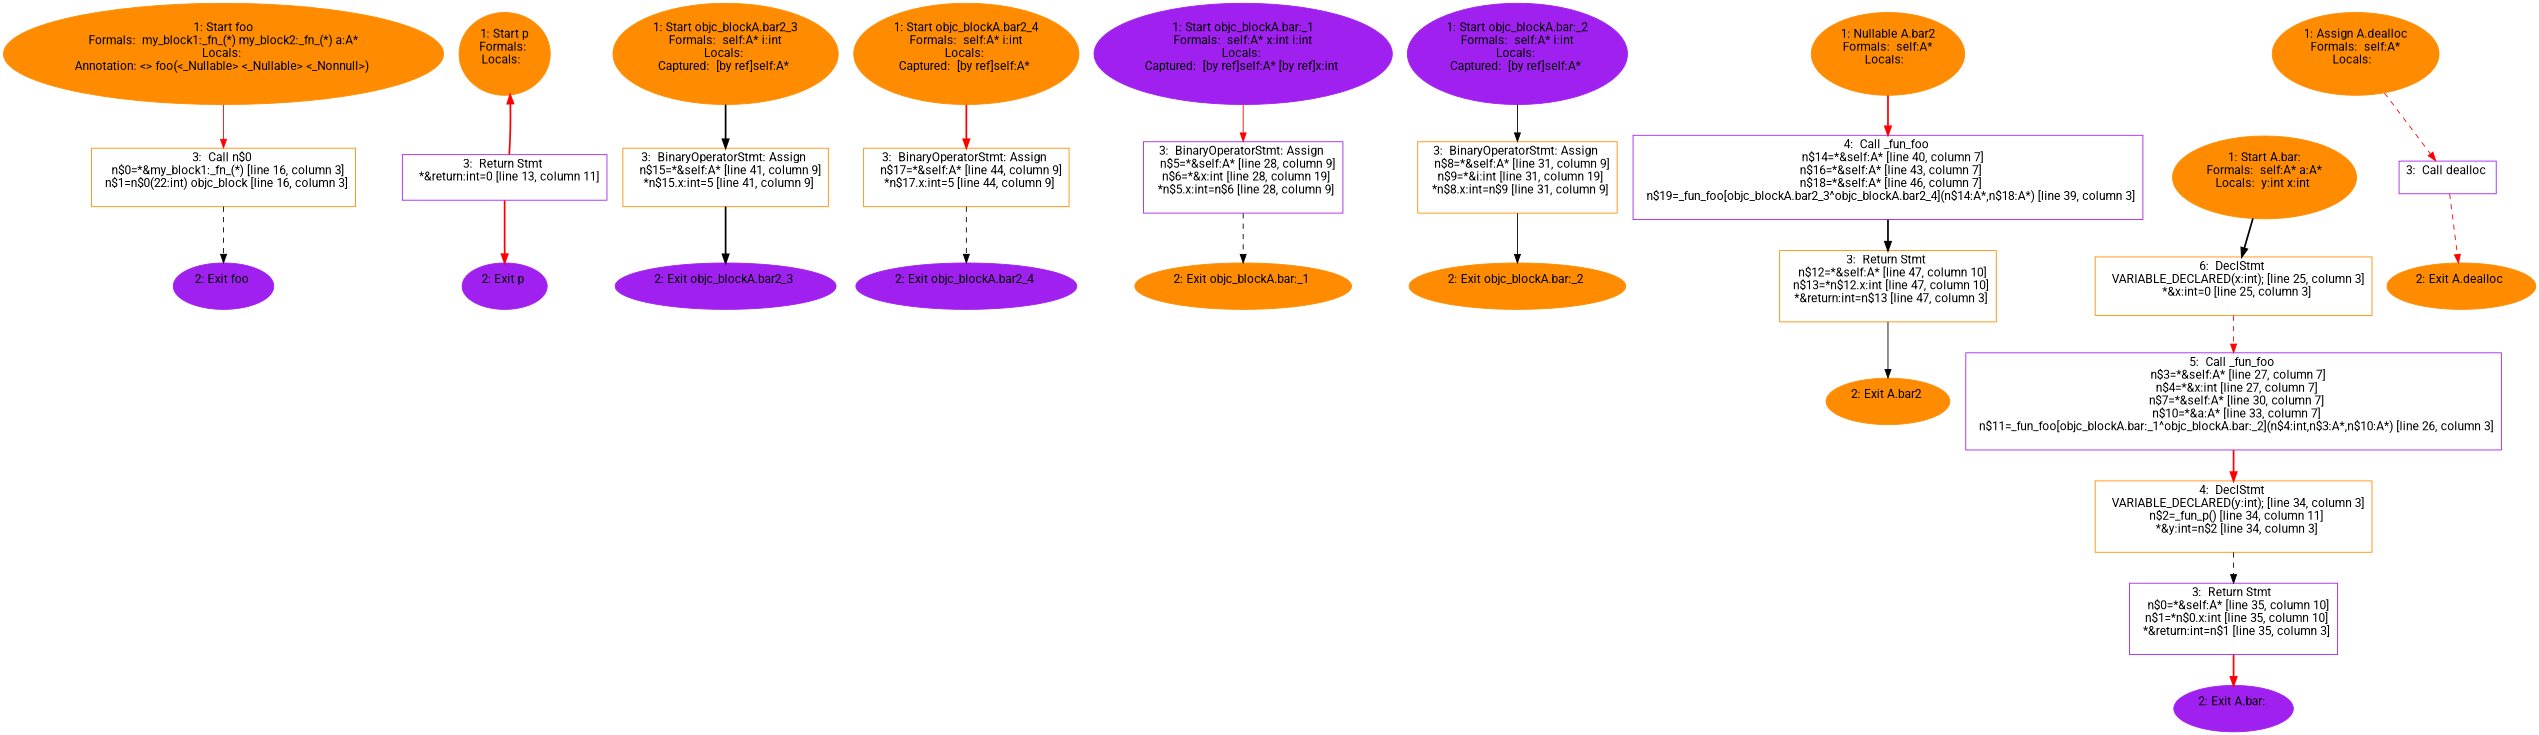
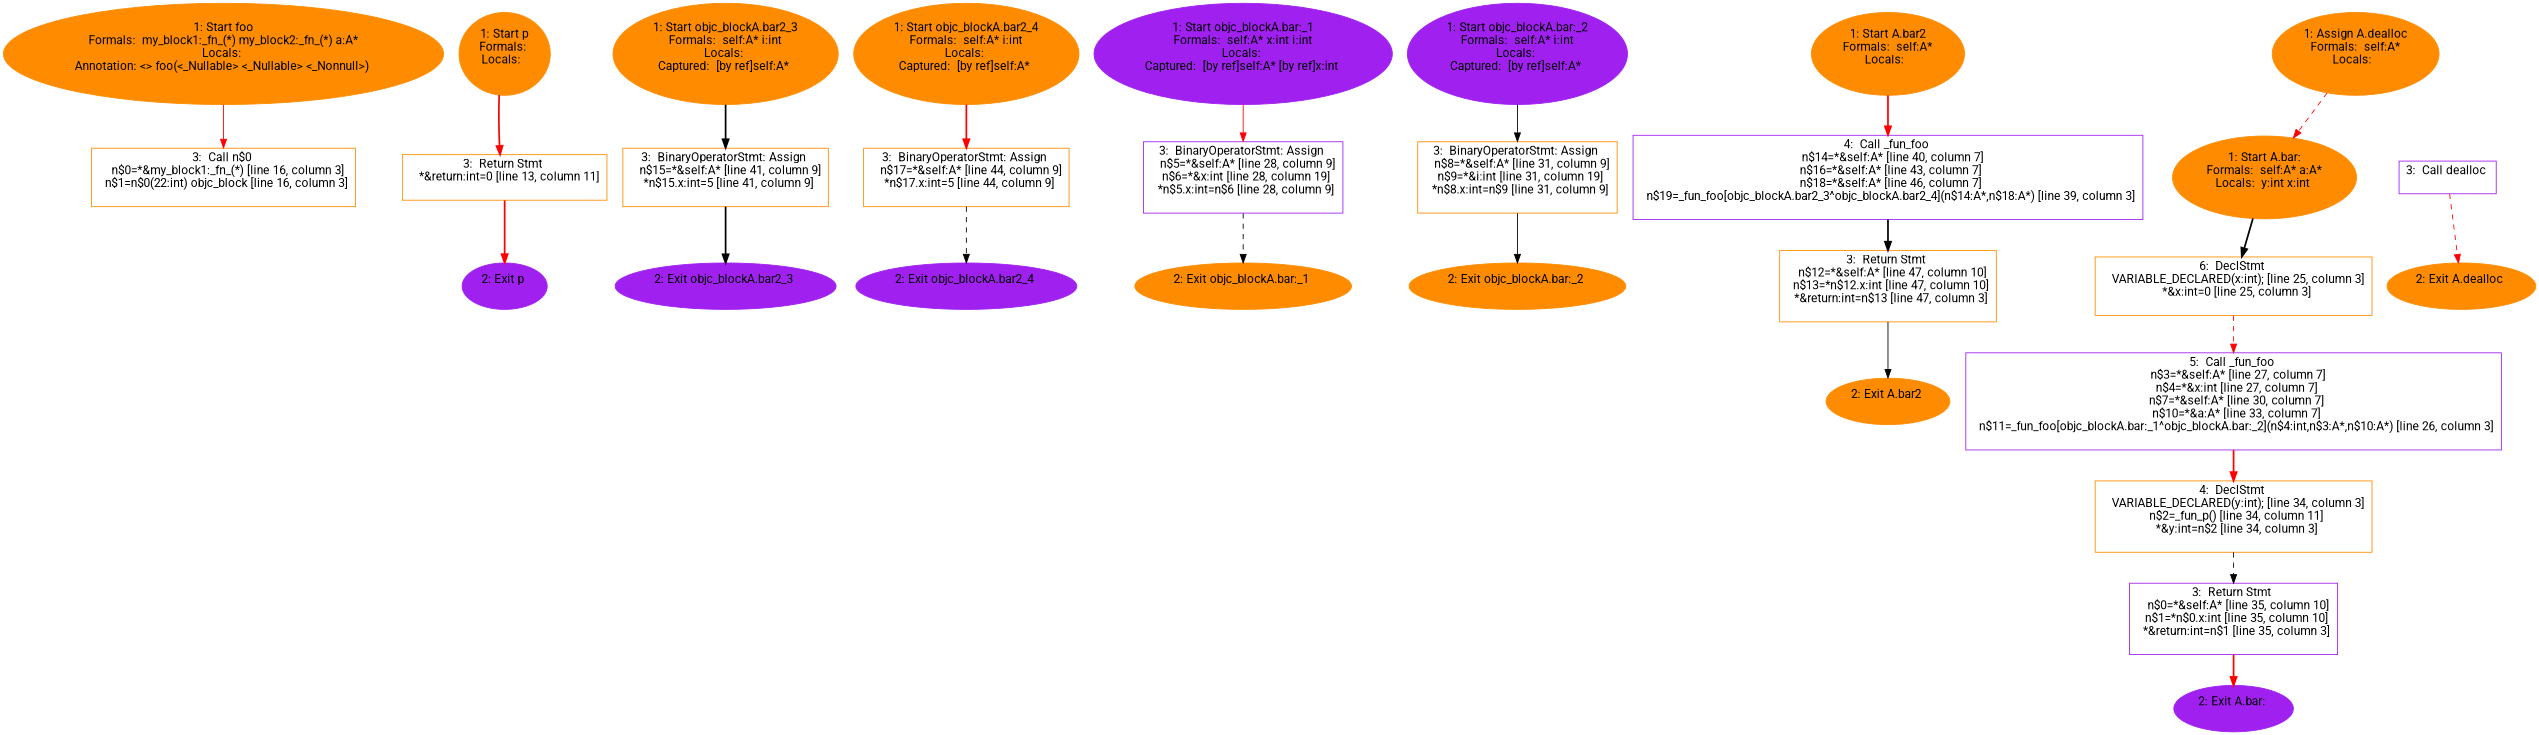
node "1: Nullable A.bar2 Formals:  self:A* Locals:": label "1: Nullable A.bar2 Formals:  self:A* Locals:" -> "1: Start A.bar2 Formals:  self:A* Locals:"
edge "1: Assign A.dealloc Formals:  self:A* Locals:" -> "3:  Call dealloc": now "1: Assign A.dealloc Formals:  self:A* Locals:" -> "1: Start A.bar: Formals:  self:A* a:A* Locals:  y:int x:int"
edge "3:  Return Stmt *&return:int=0 [line 13, column 11]" -> "1: Start p Formals: Locals:": reversed
node "3:  Return Stmt *&return:int=0 [line 13, column 11]": color purple -> darkorange
node "2: Exit foo": removed
